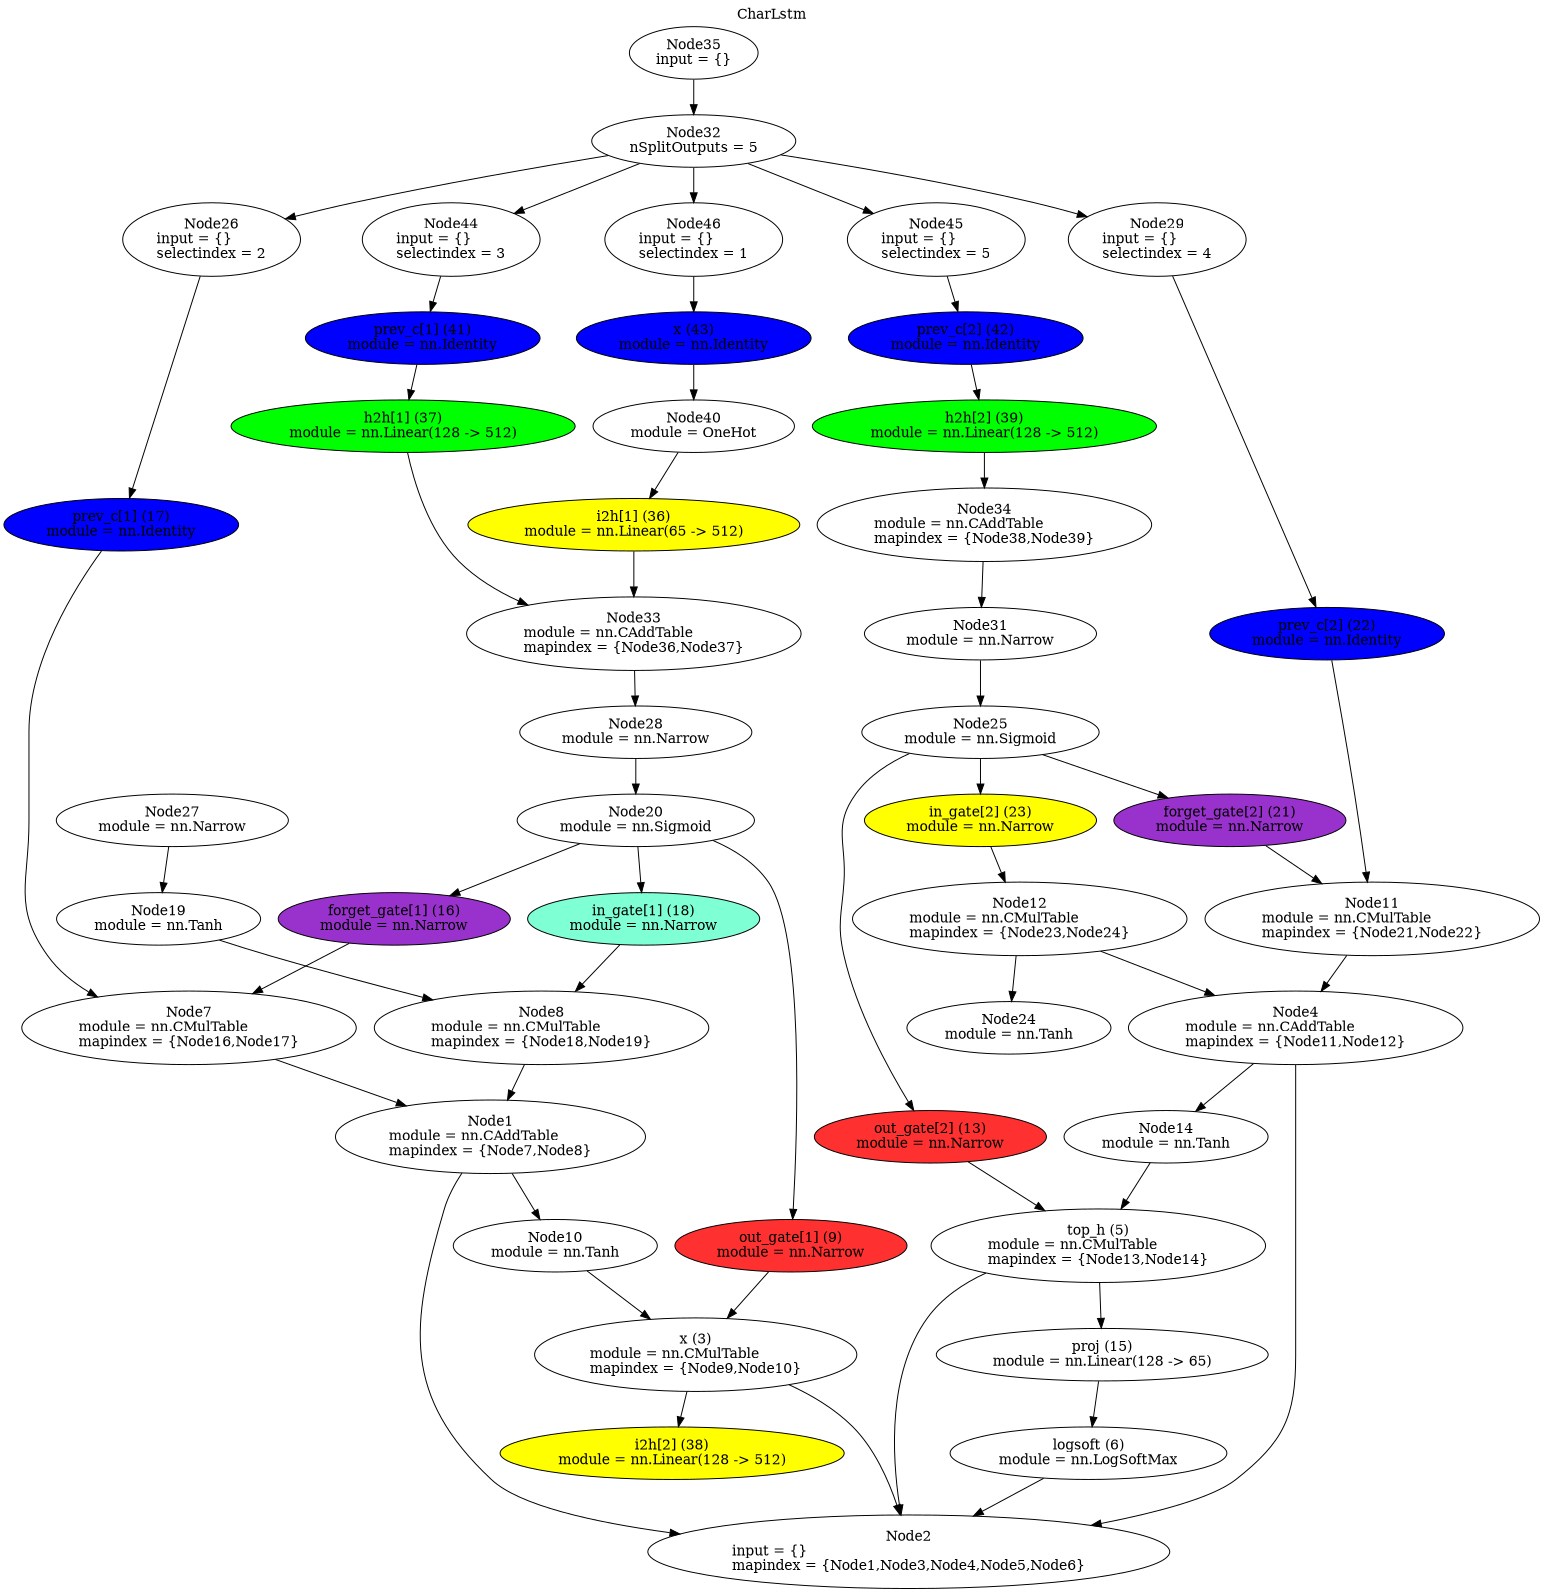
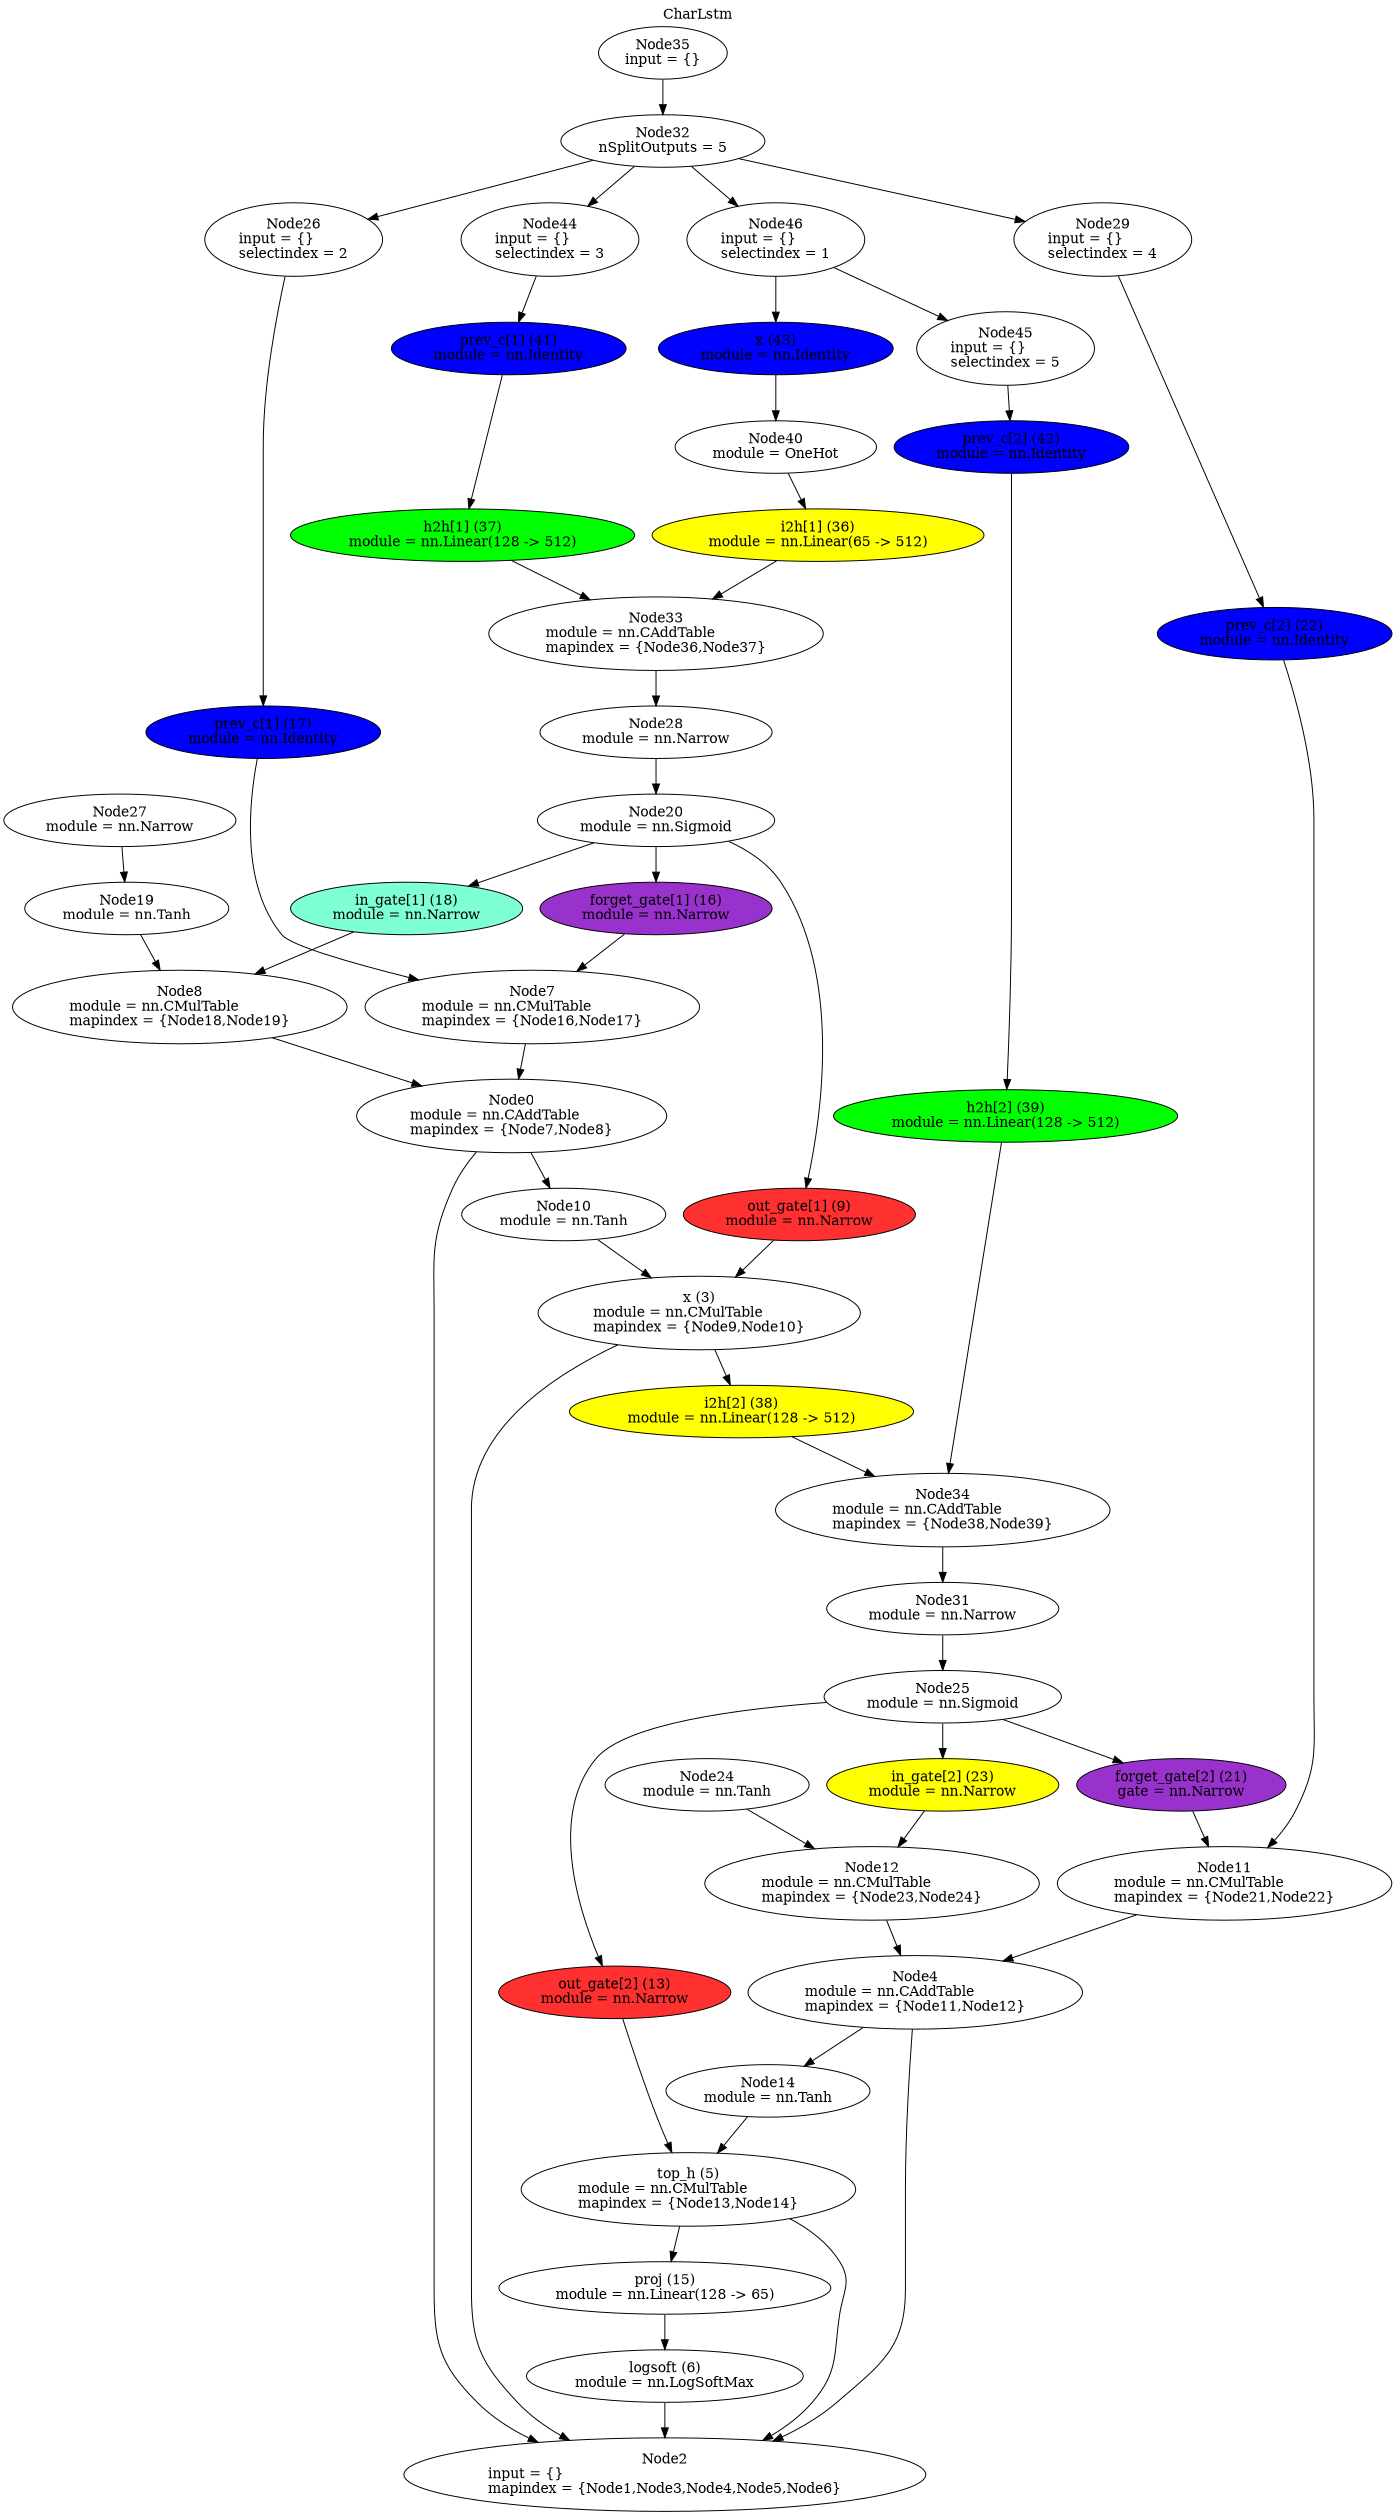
edge "Node32 nSplitOutputs = 5" -> "Node45 input = {} selectindex = 5": now "Node46 input = {} selectindex = 1" -> "Node45 input = {} selectindex = 5"
node "forget_gate[2] (21) module = nn.Narrow": label "forget_gate[2] (21) module = nn.Narrow" -> "forget_gate[2] (21) gate = nn.Narrow"
edge "Node12 module = nn.CMulTable mapindex = {Node23,Node24}" -> "Node24 module = nn.Tanh": reversed
node "Node1 module = nn.CAddTable mapindex = {Node7,Node8}": label "Node1 module = nn.CAddTable mapindex = {Node7,Node8}" -> "Node0 module = nn.CAddTable mapindex = {Node7,Node8}"
edge "i2h[2] (38) module = nn.Linear(128 -> 512)" -> "Node34 module = nn.CAddTable mapindex = {Node38,Node39}": added
